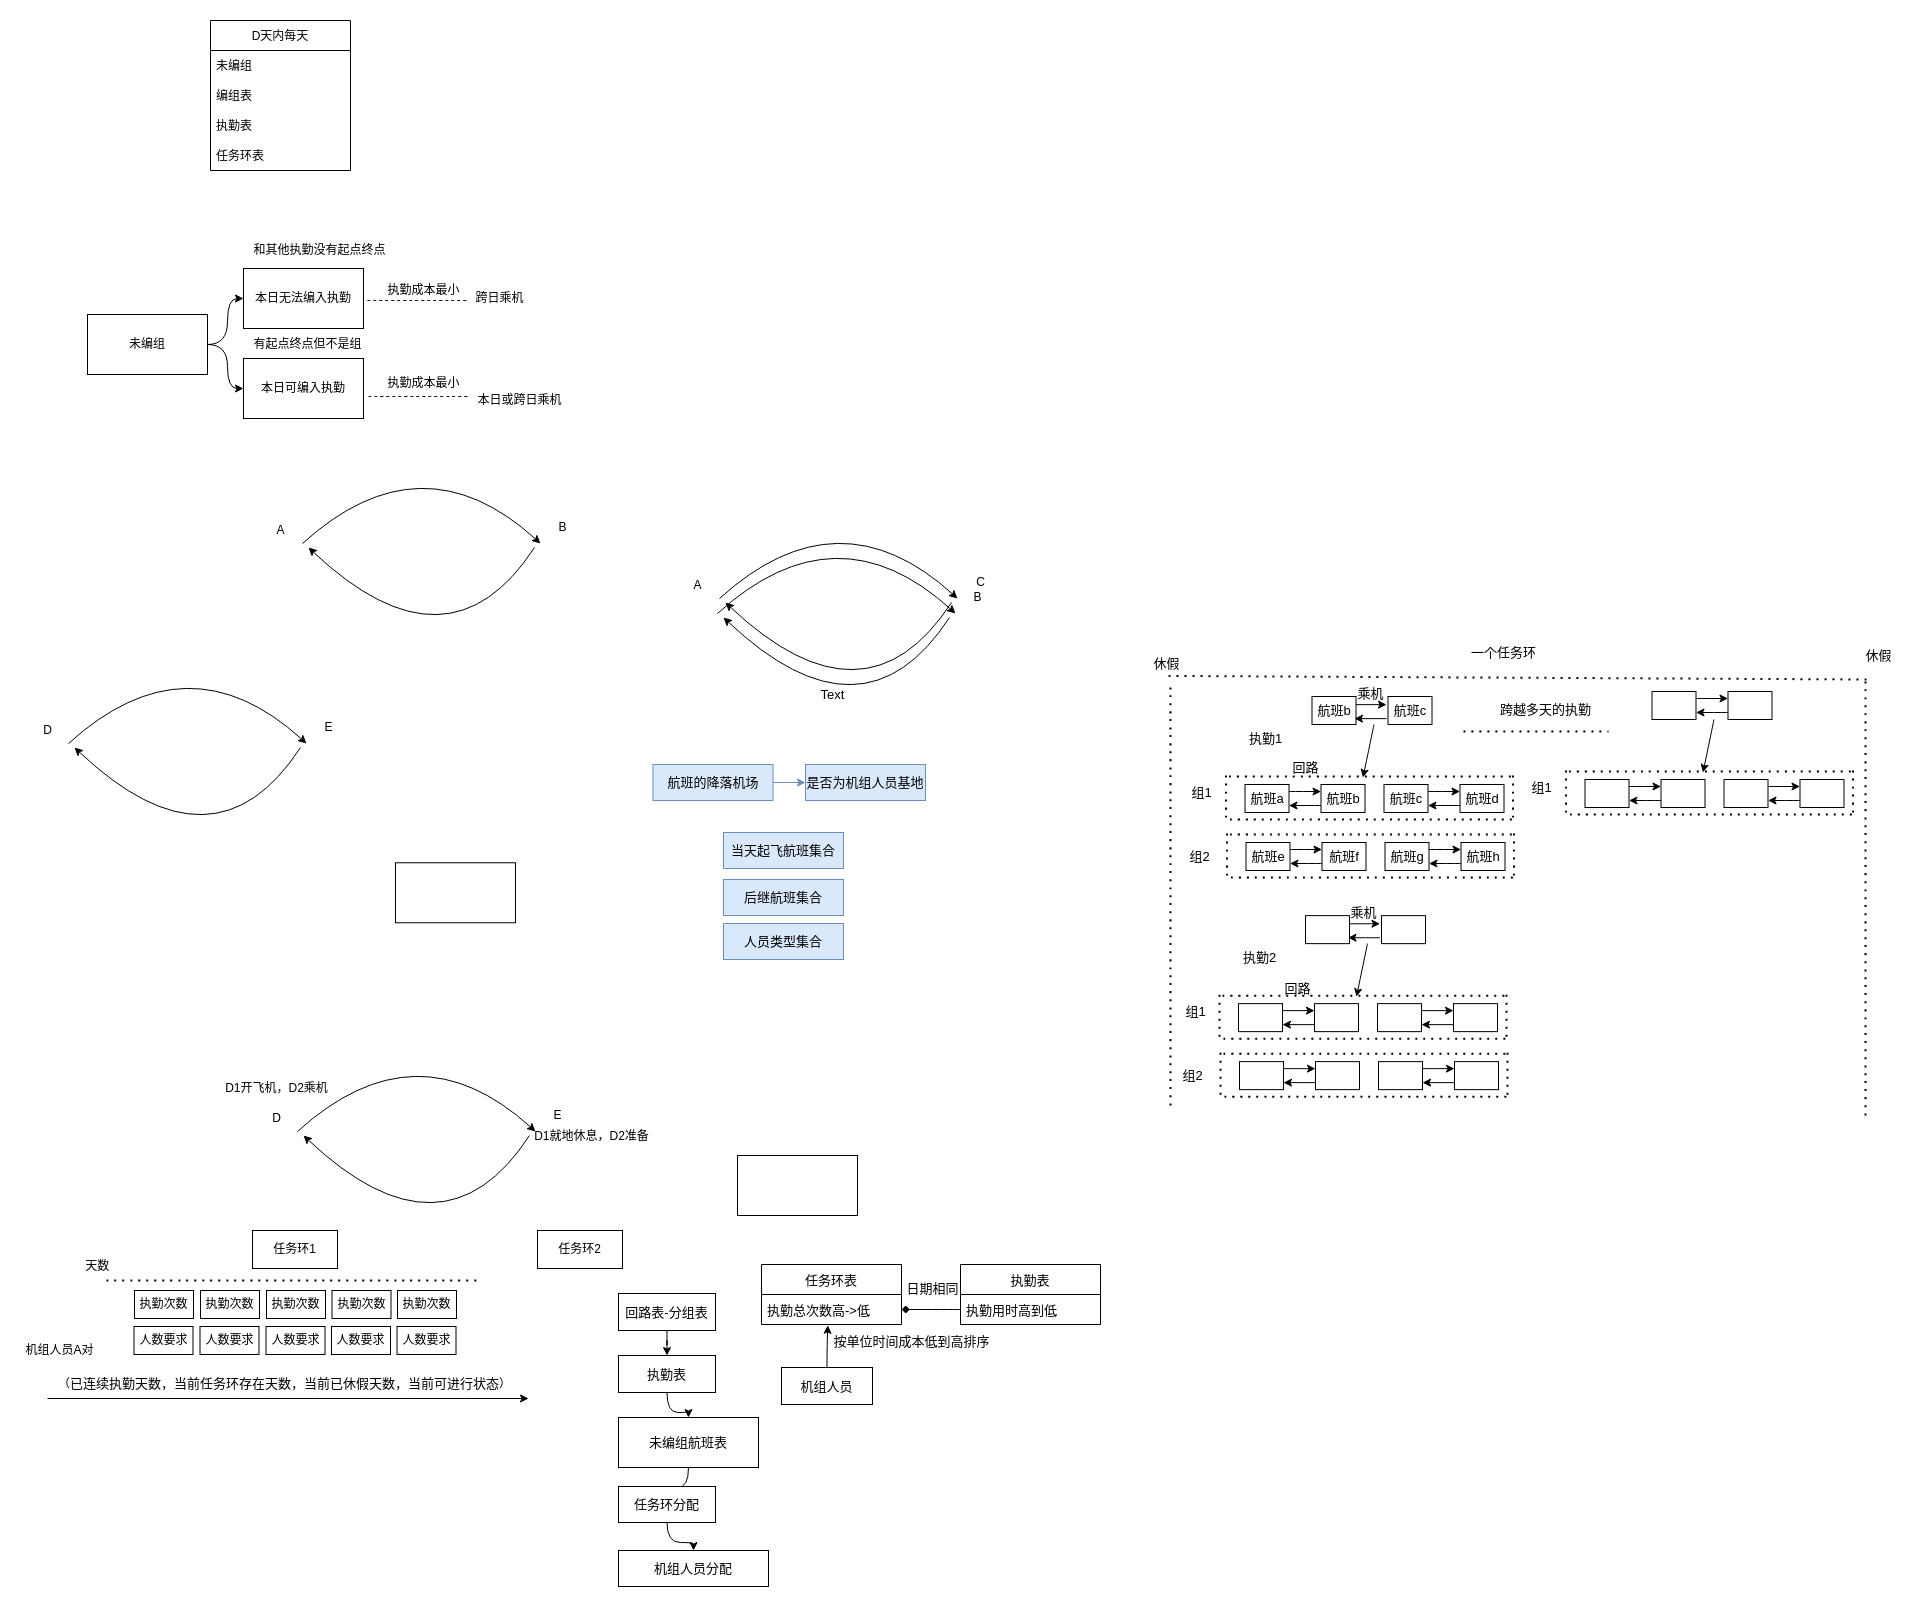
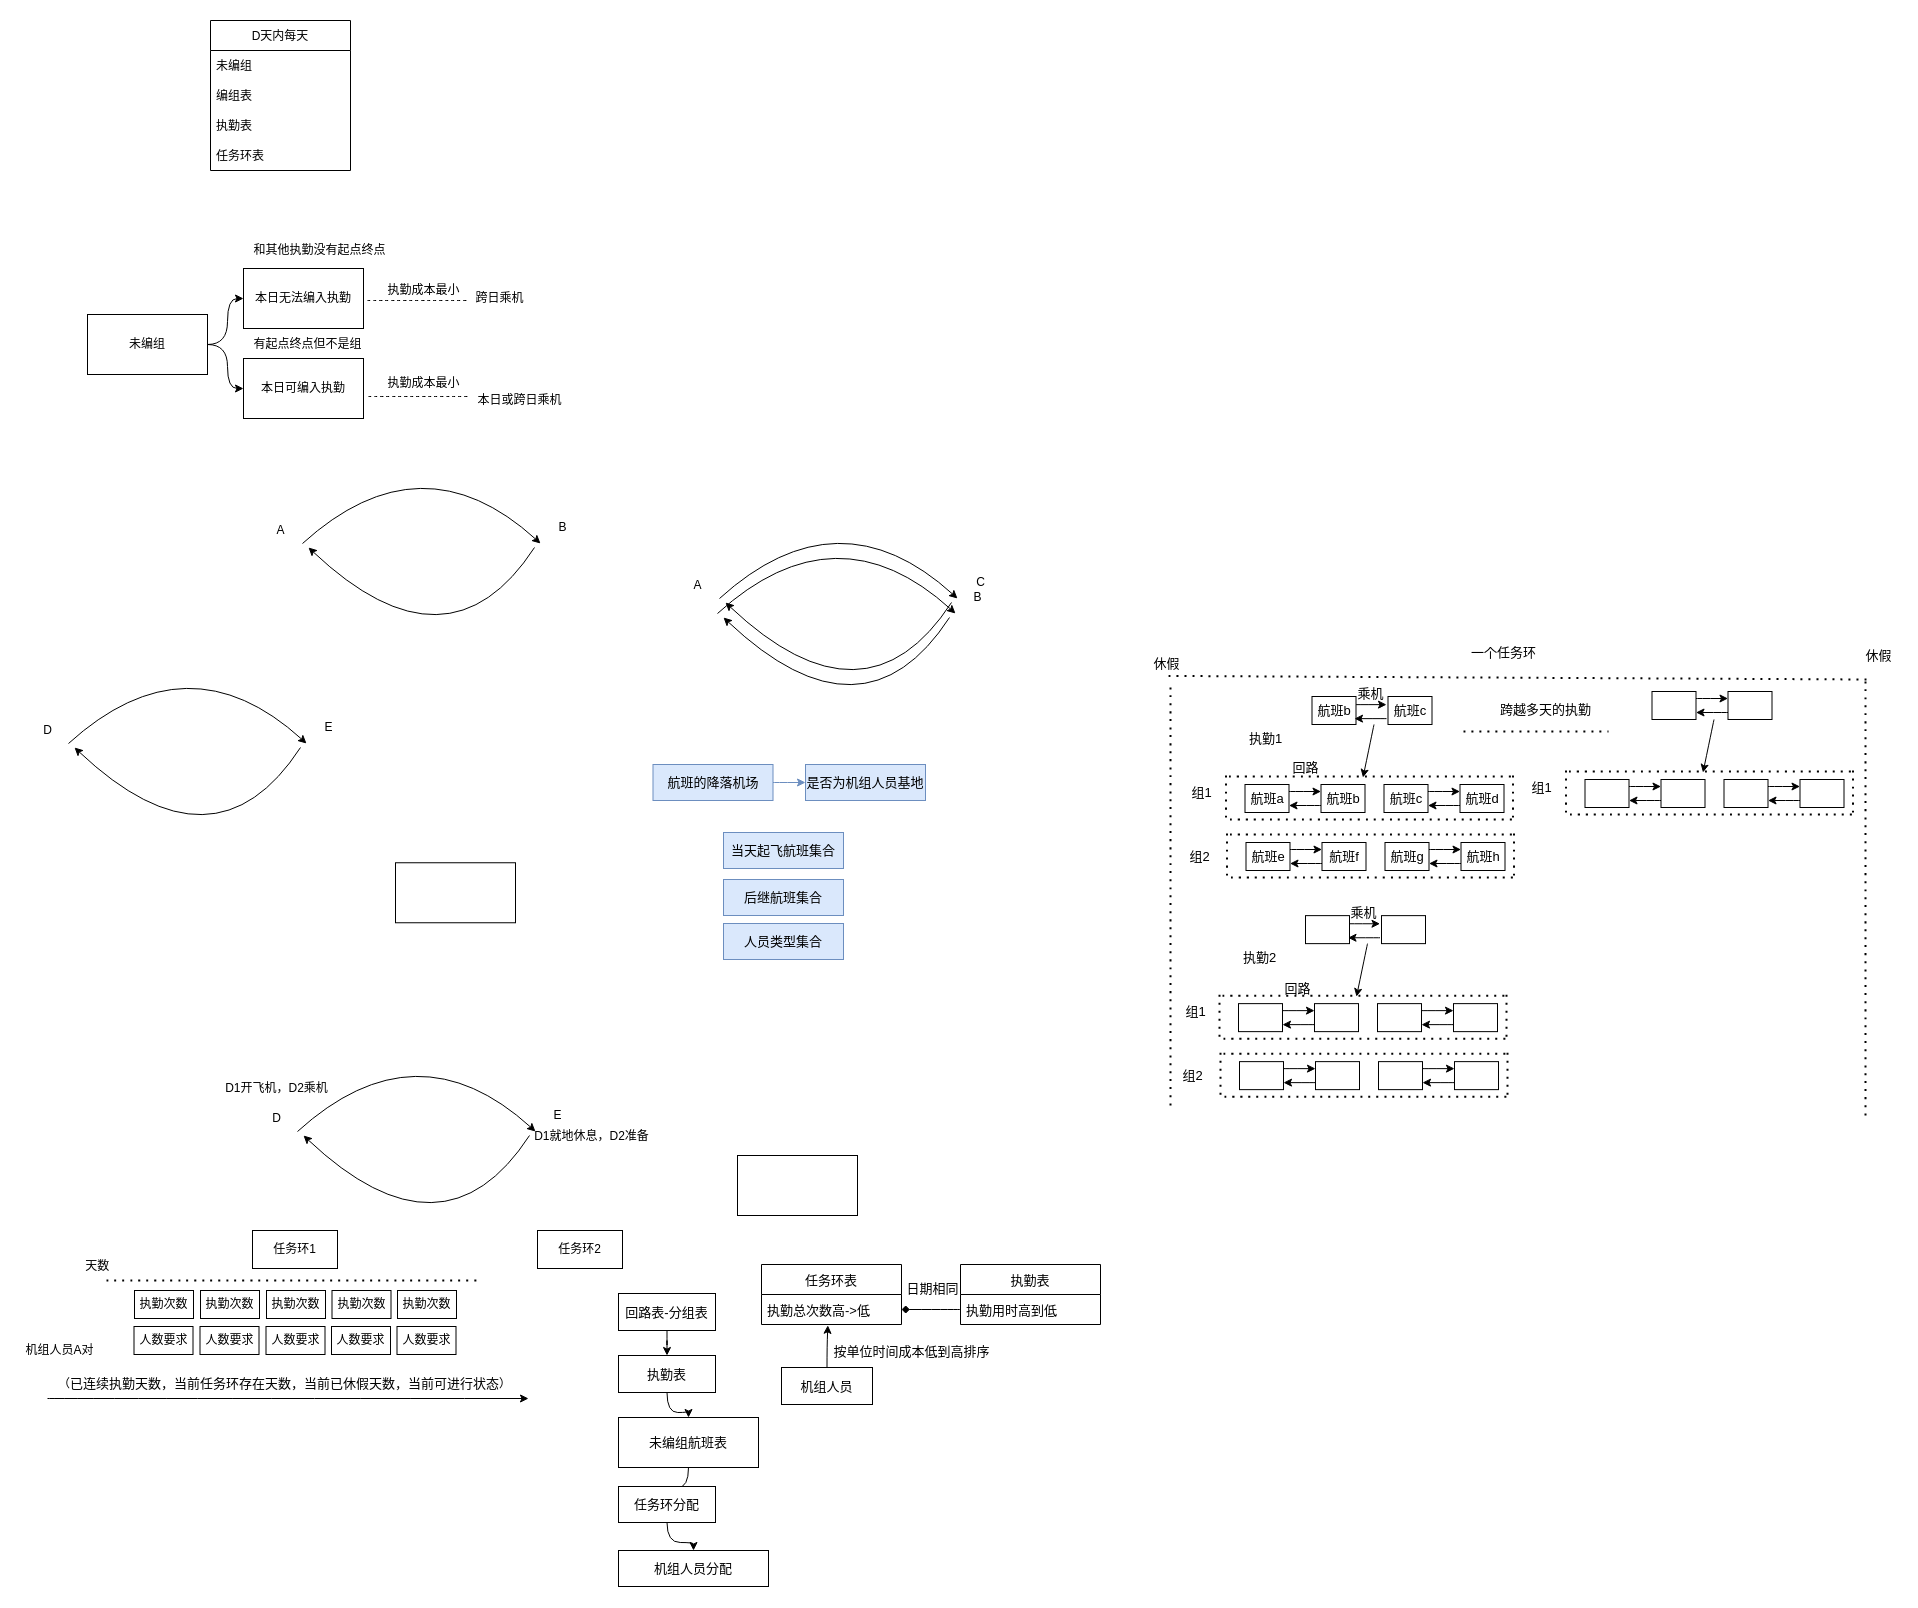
node "Text": removed
node "按单位时间成本低到高排序": moved (912, 1342) -> (912, 1352)
